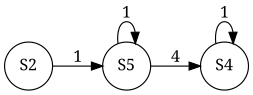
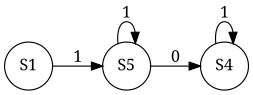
edge "S5" -> "S4": label "4" -> "0"
node "S2": label "S2" -> "S1"
